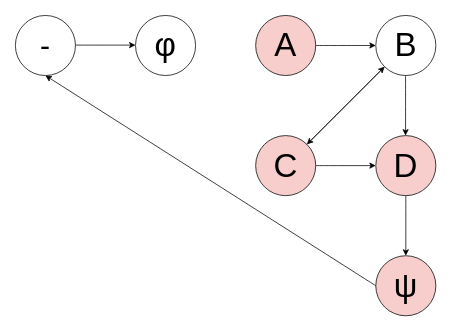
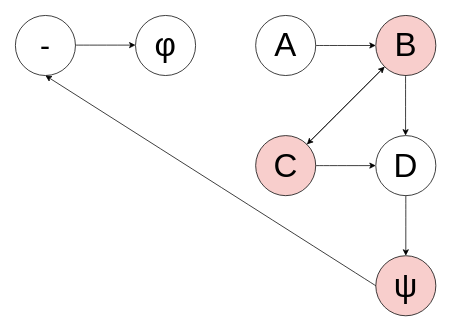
node "A": fillcolor #f8cecc -> #ffffff
node "B": fillcolor #ffffff -> #f8cecc
node "D": fillcolor #f8cecc -> #ffffff
